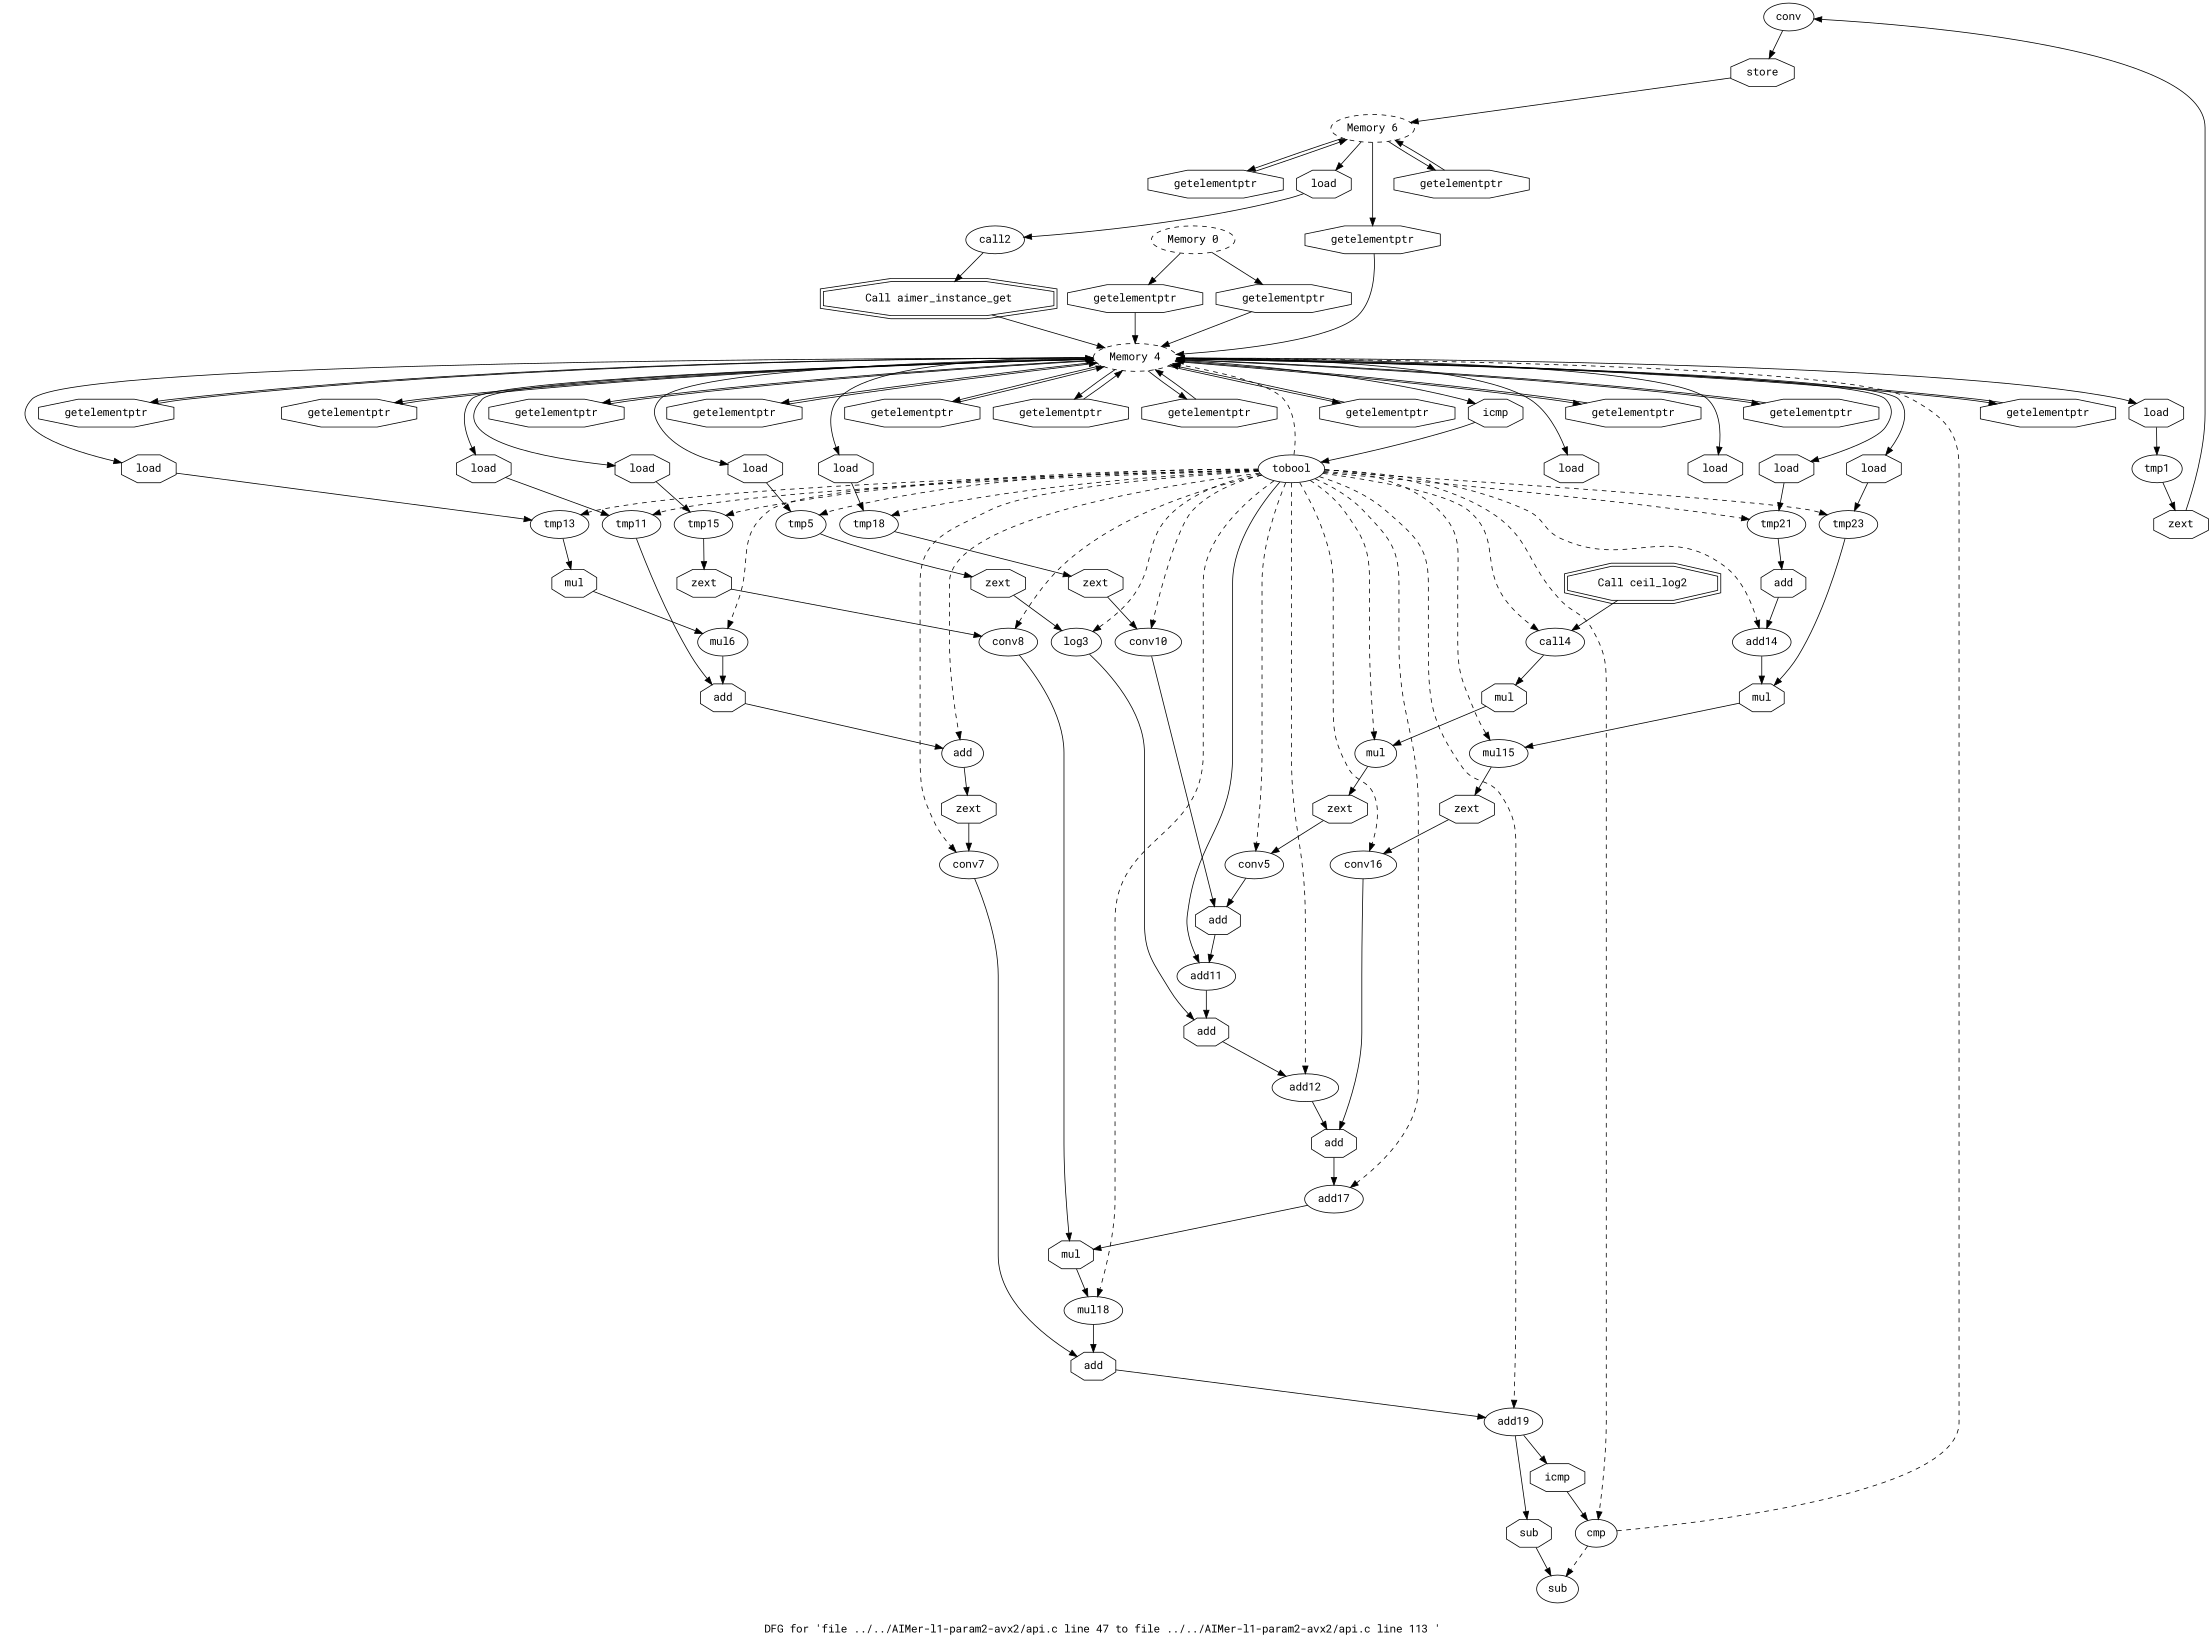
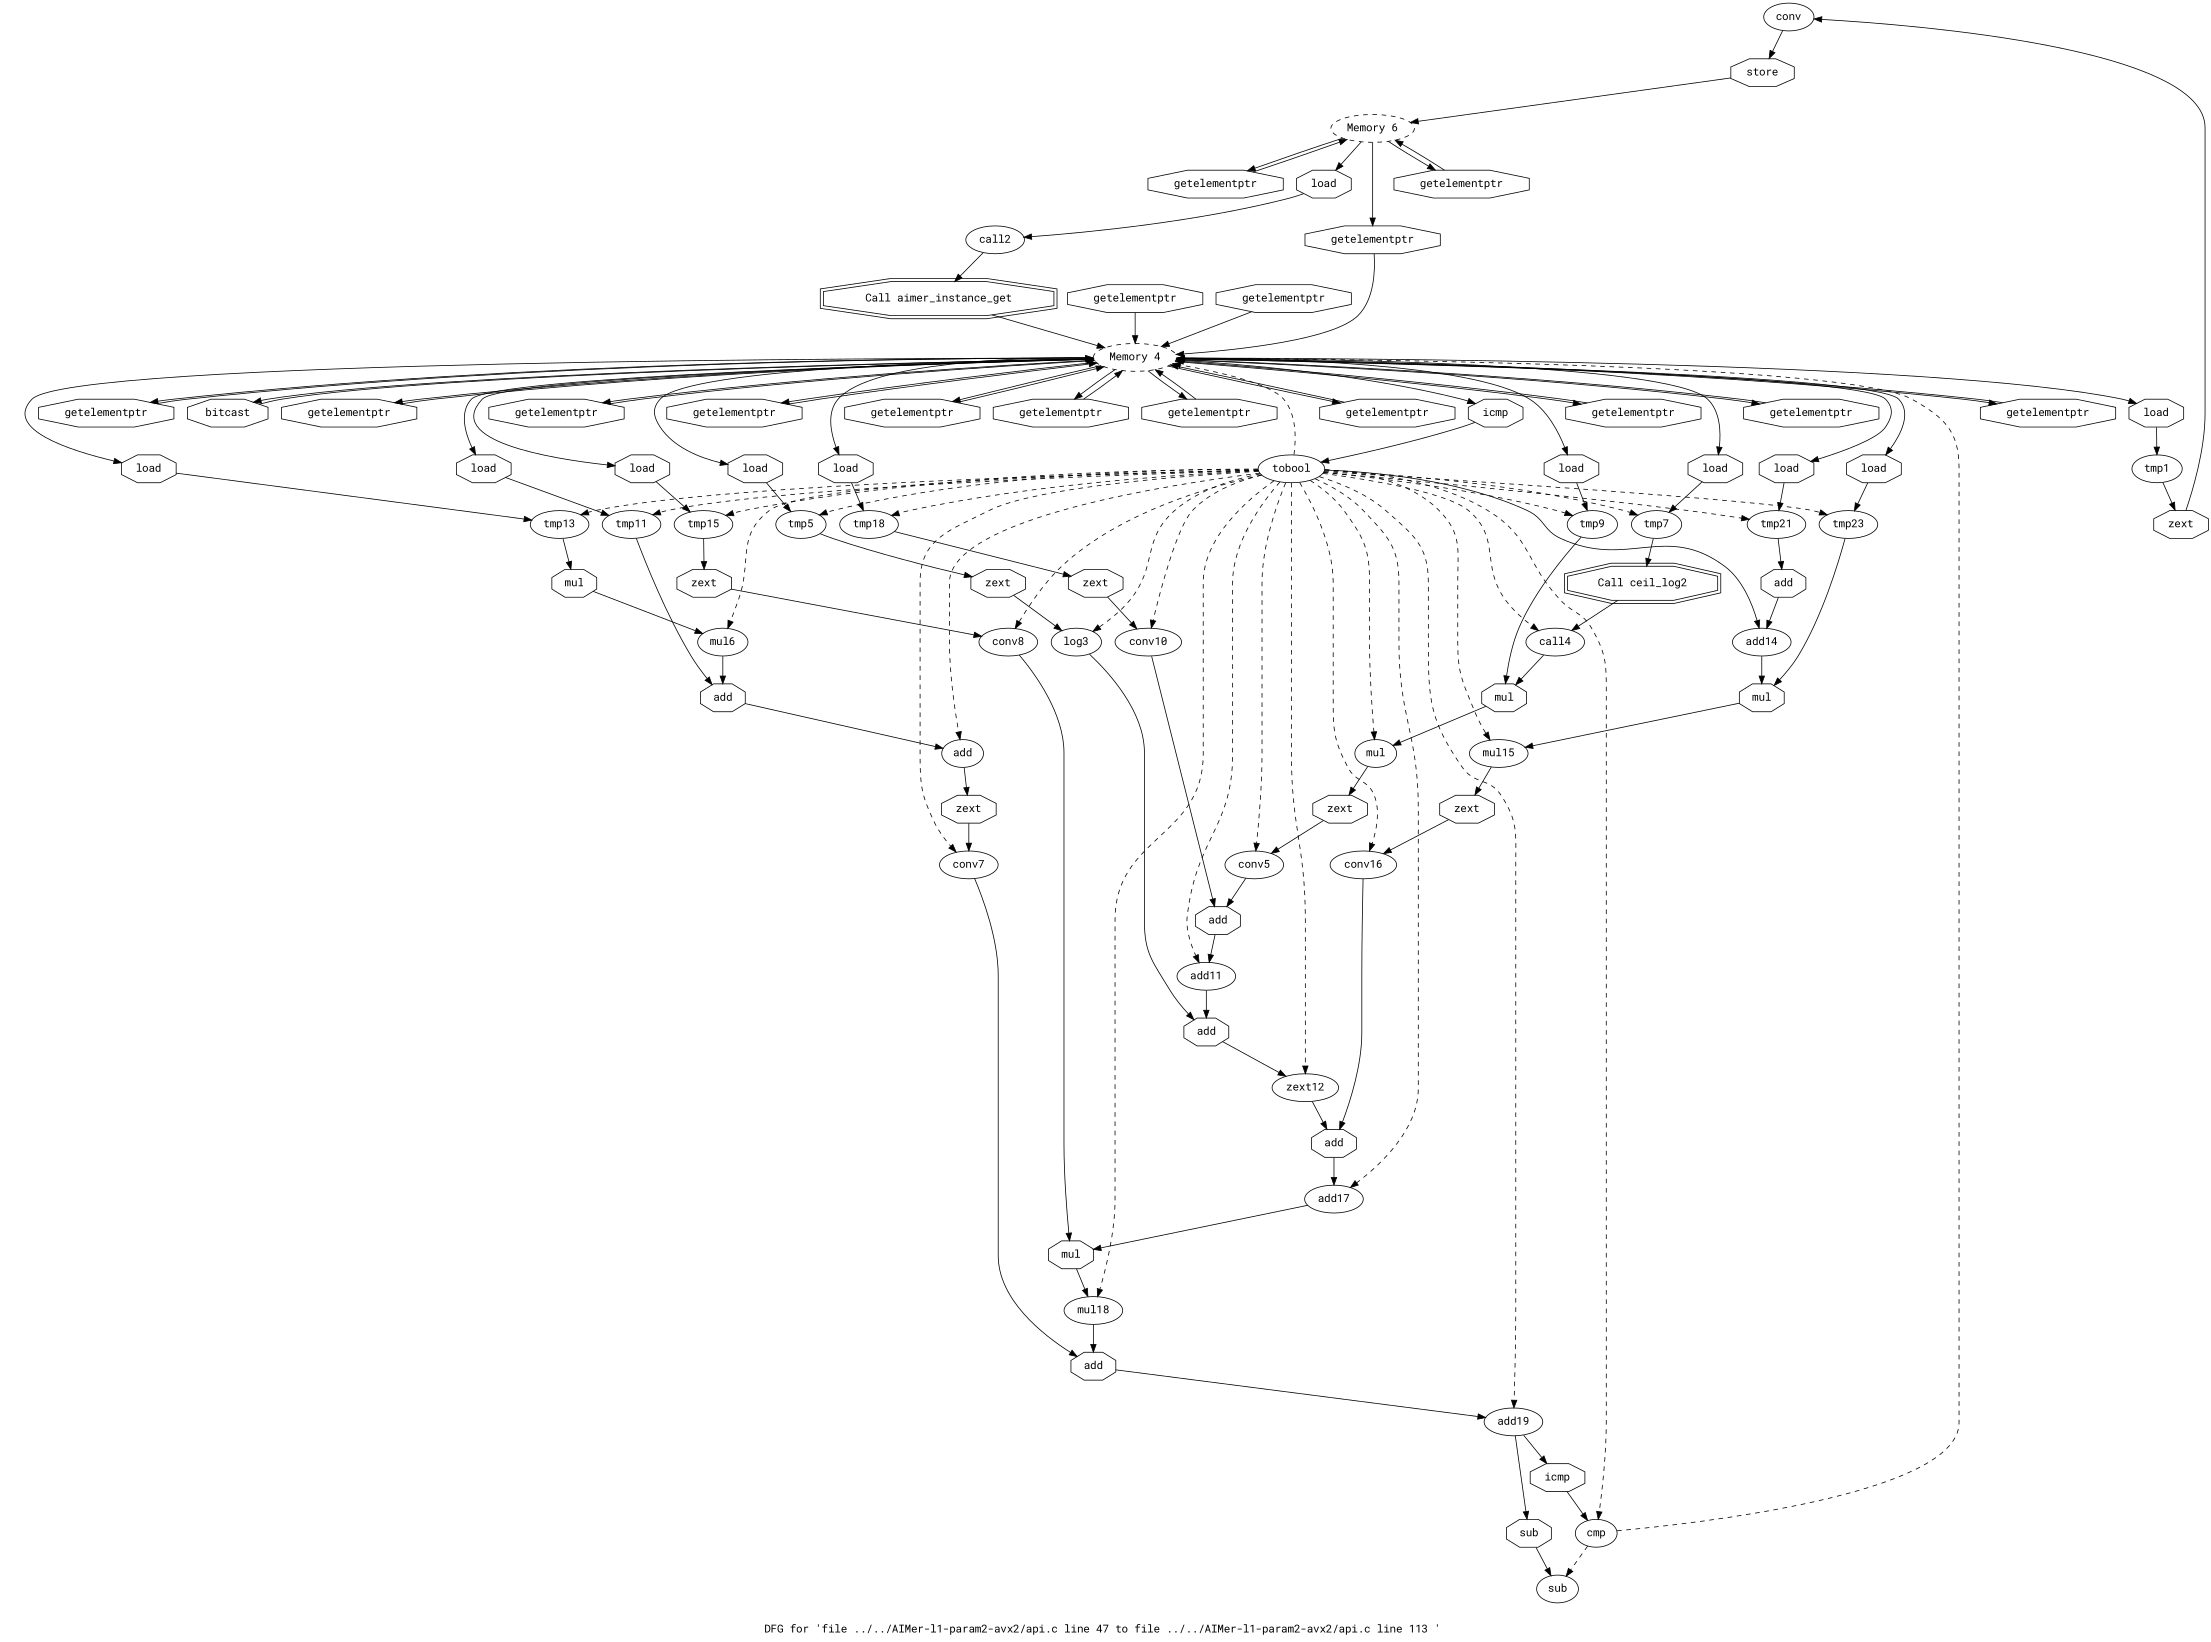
node "Memory 0": removed
node "bitcast": added
node "tmp9": added
node "tmp7": added
edge "tobool" -> "add14": style dashed -> solid
edge "tobool" -> "add11": style solid -> dashed
node "add12": label "add12" -> "zext12"
